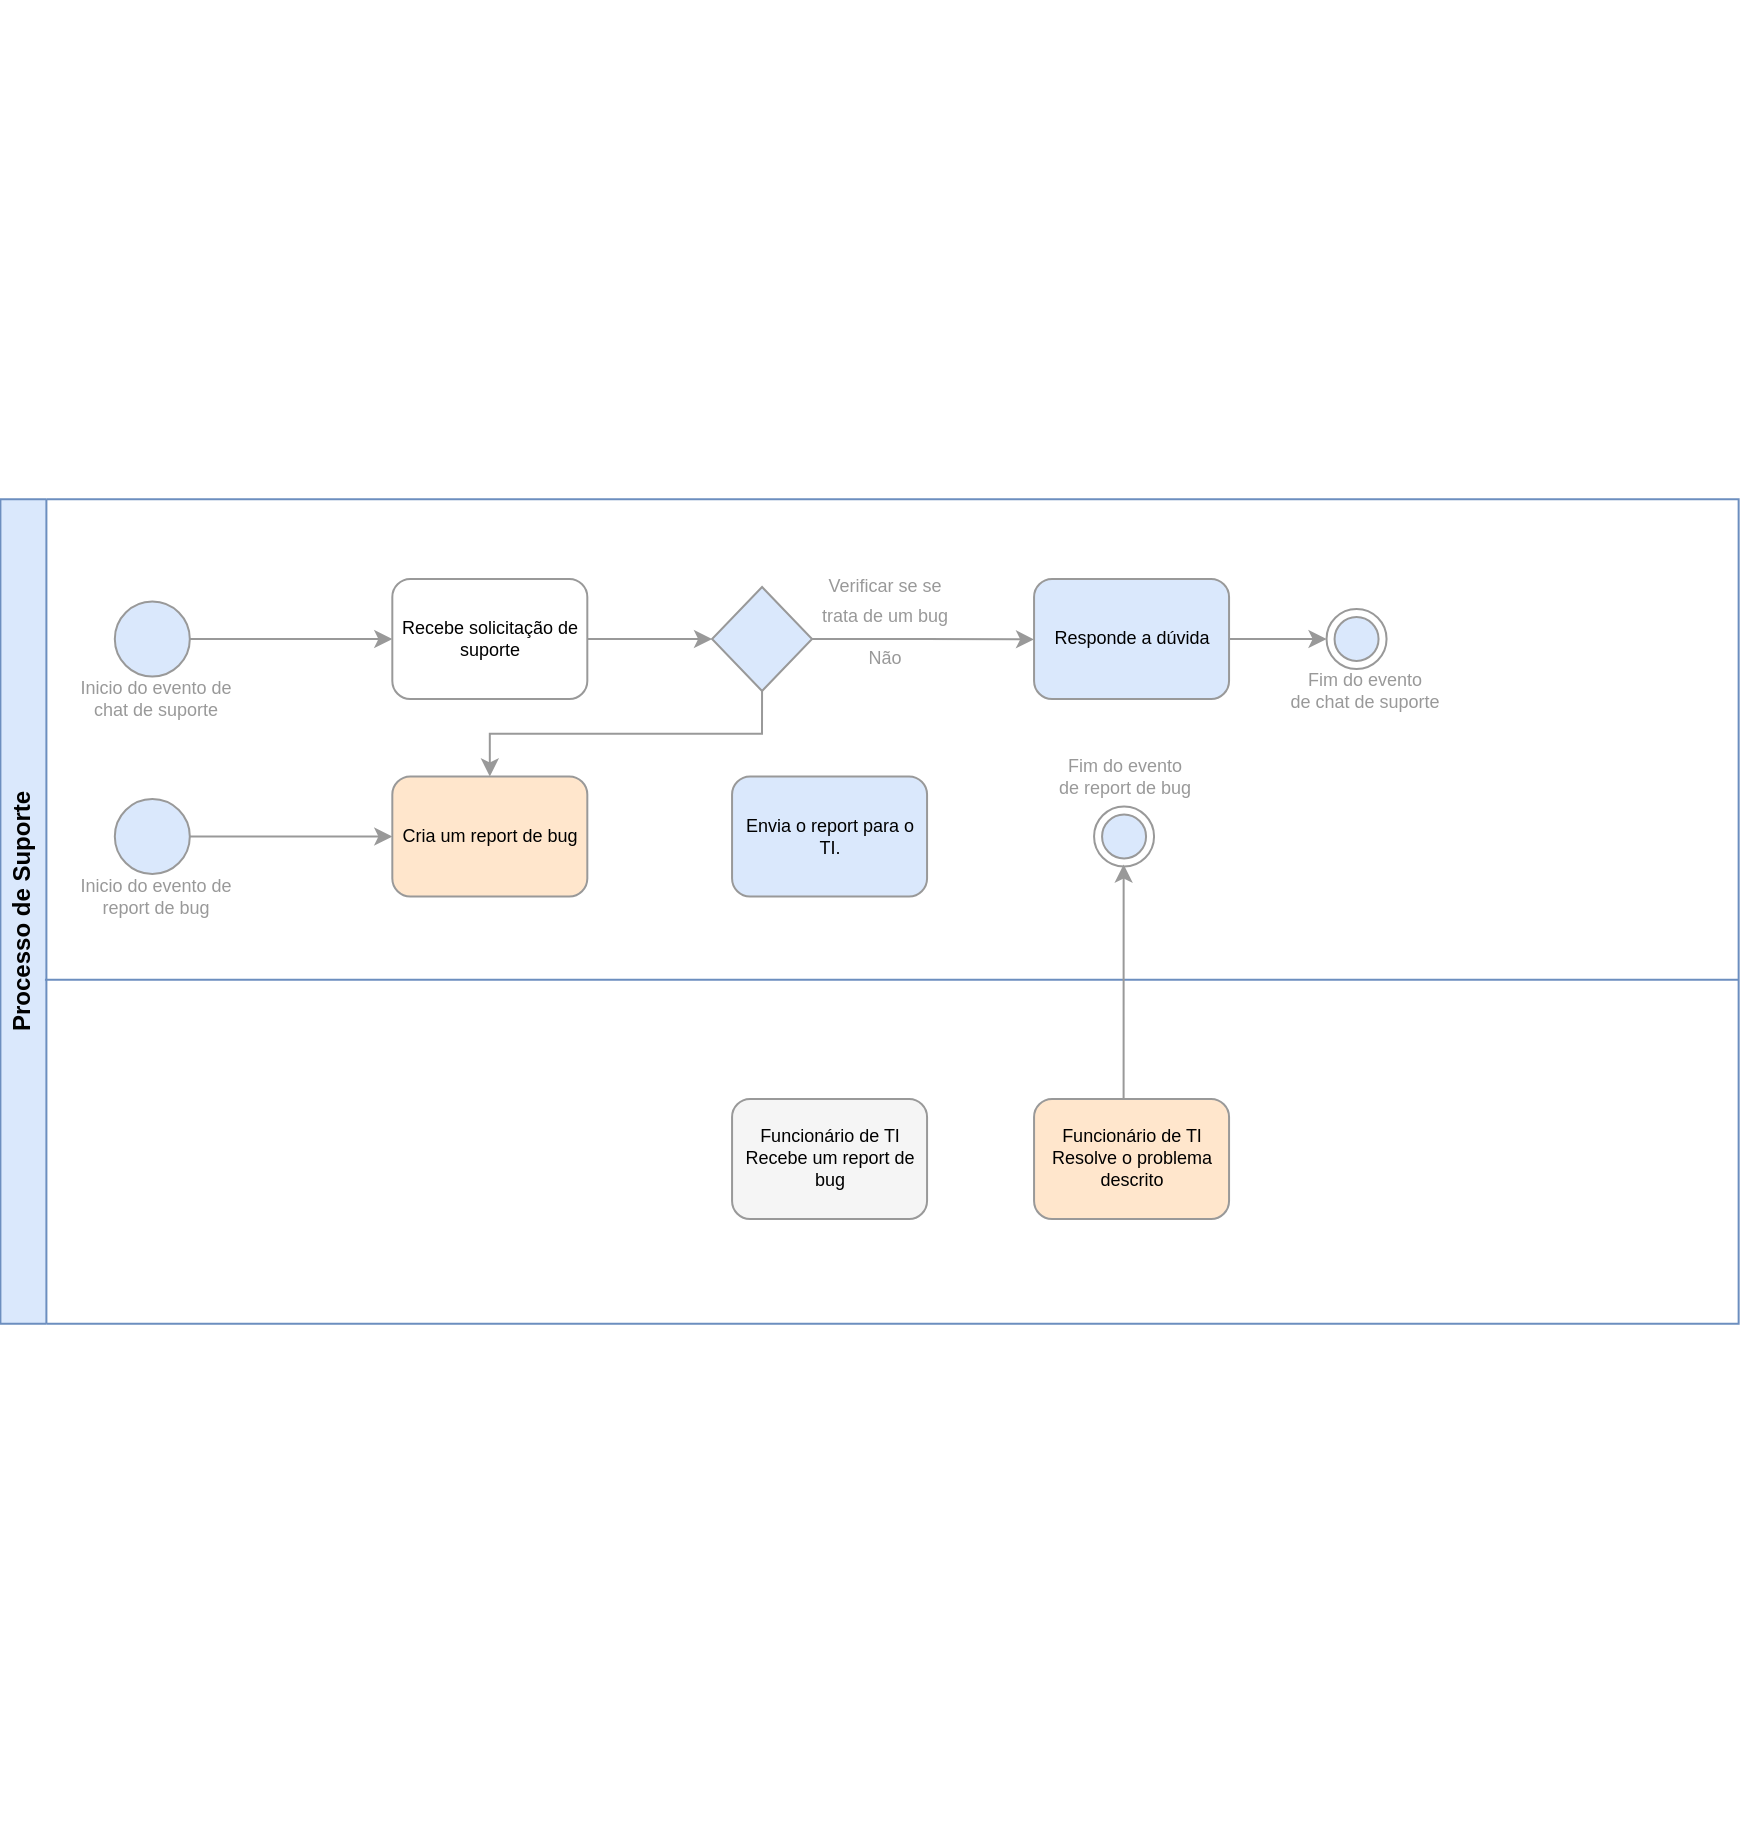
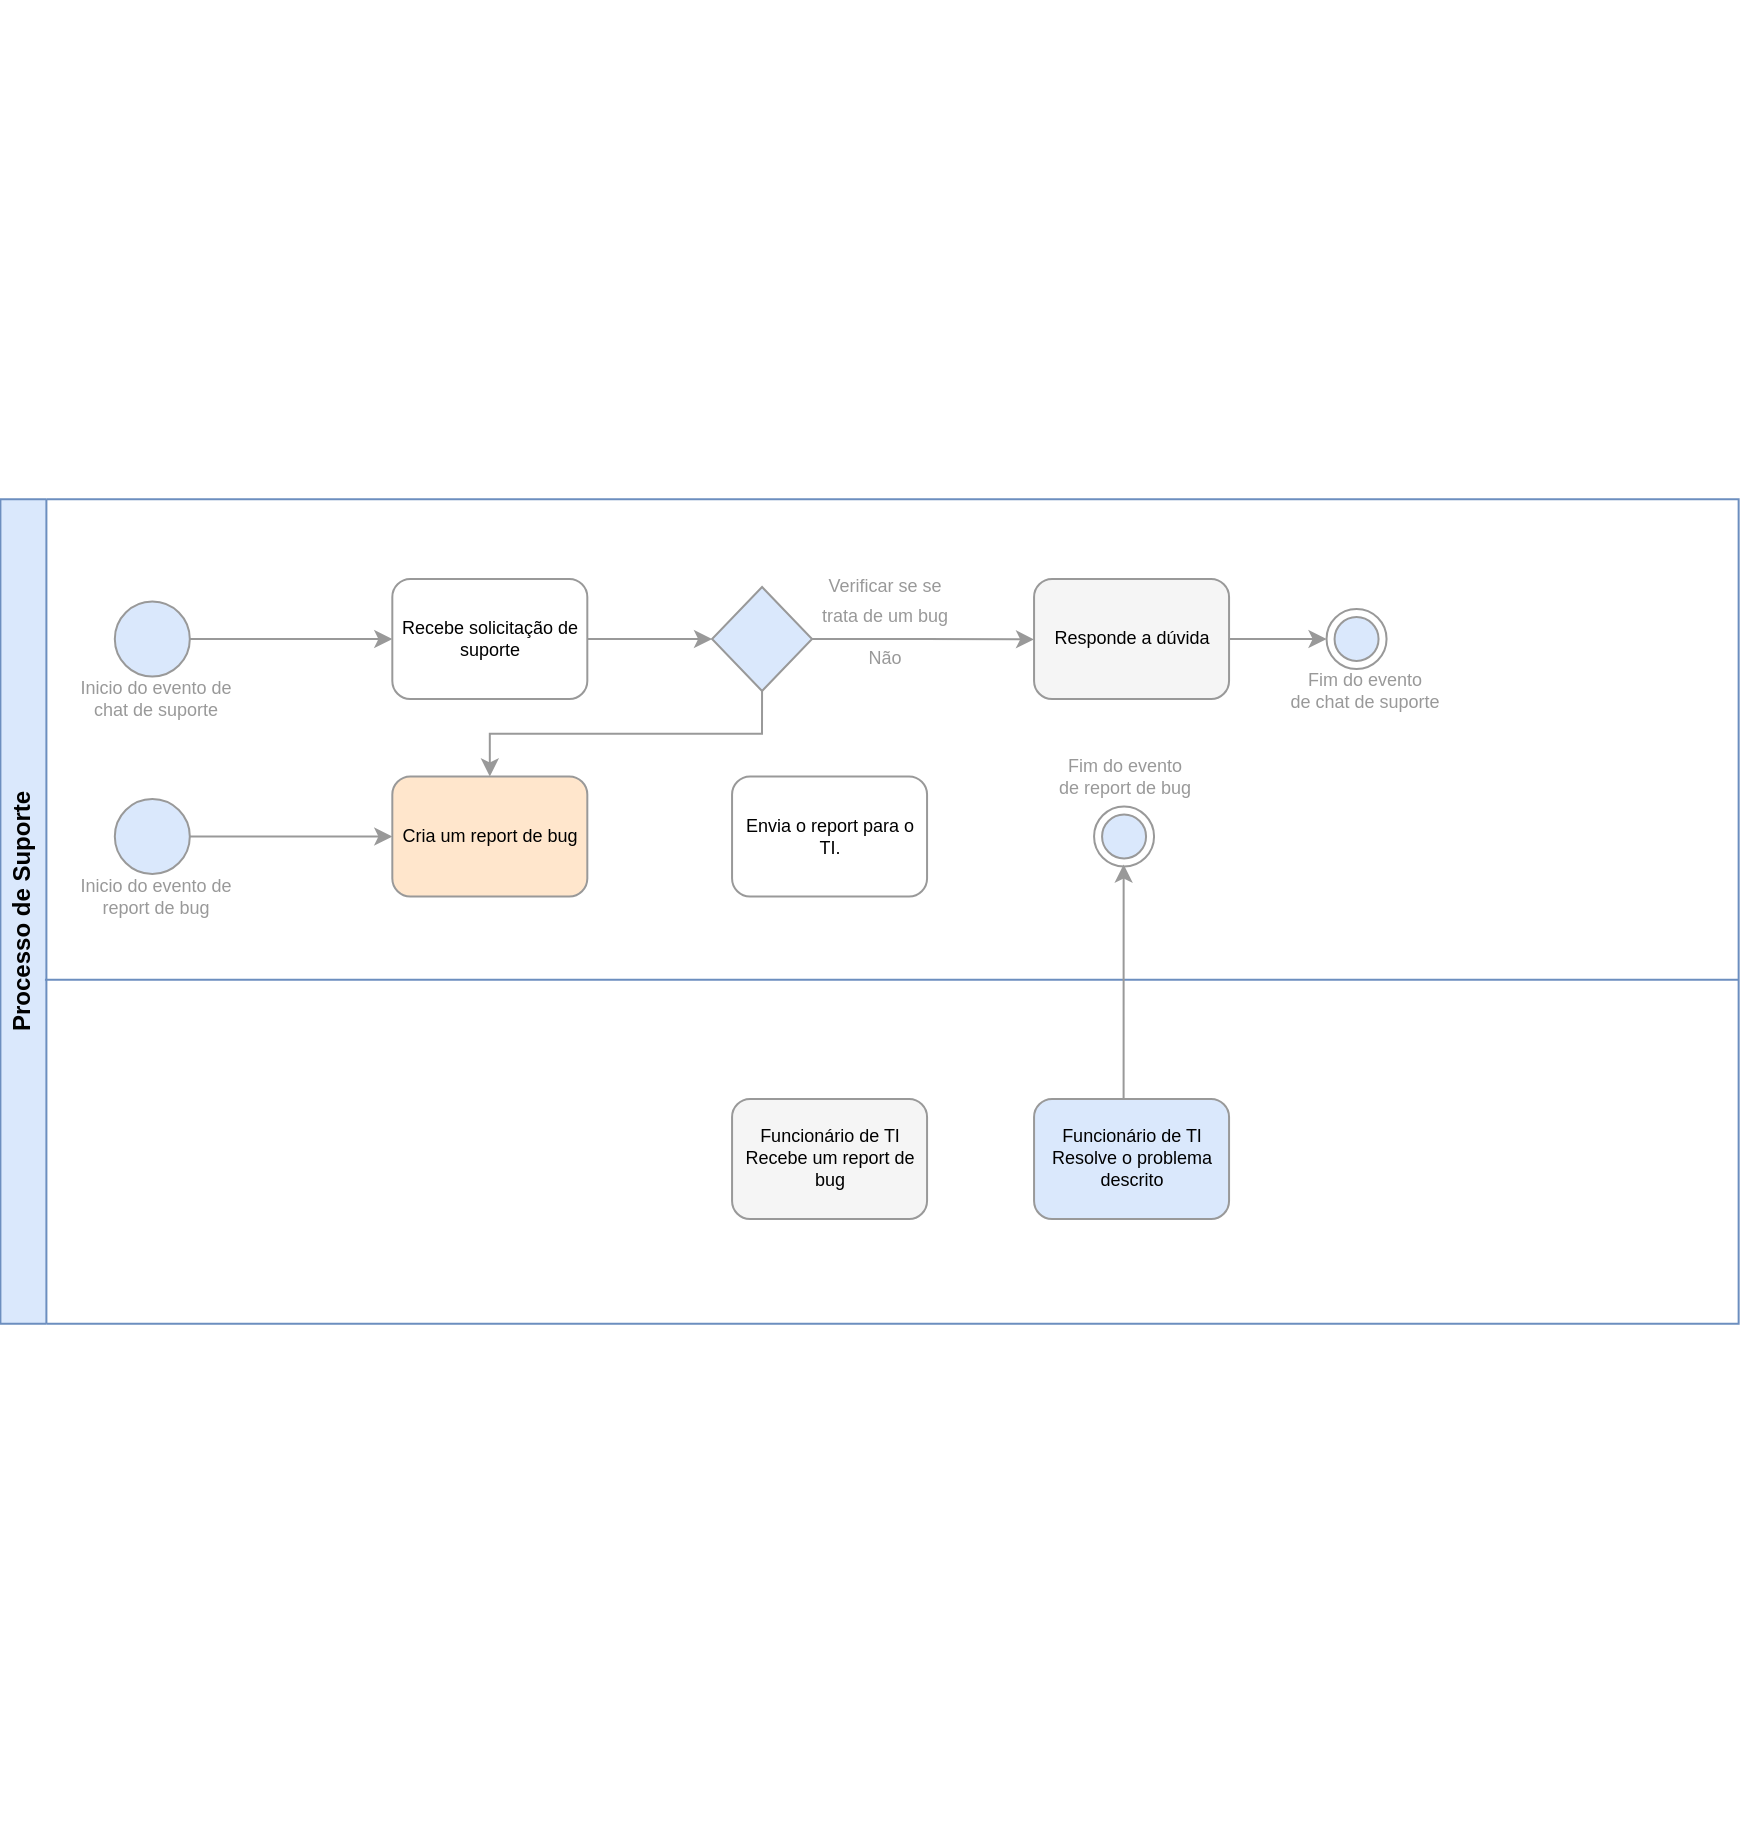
node "Responde a dúvida": fillcolor #dae8fc -> #f5f5f5
node "Envia o report para o TI.": fillcolor #dae8fc -> #ffffff
node "Funcionário de TI Resolve o problema descrito": fillcolor #ffe6cc -> #dae8fc
